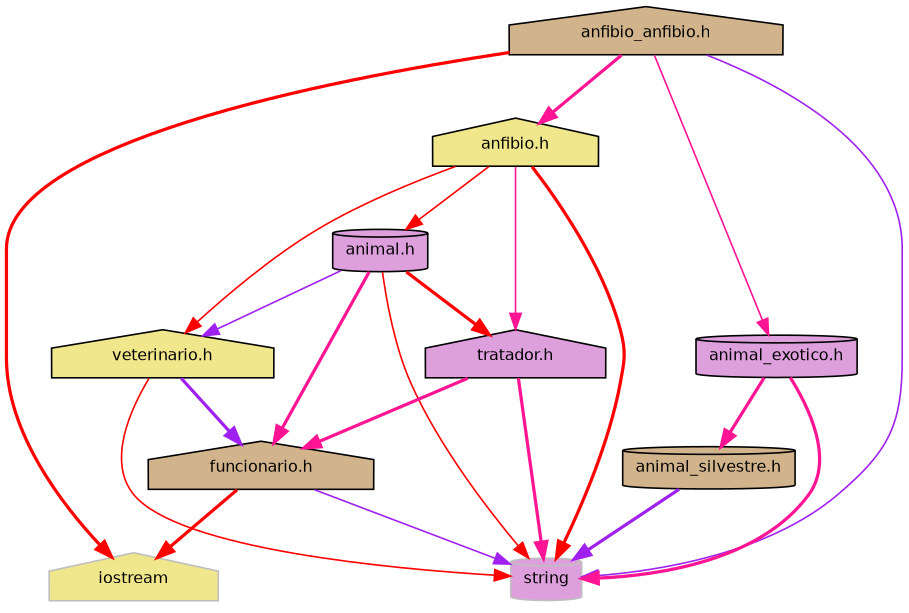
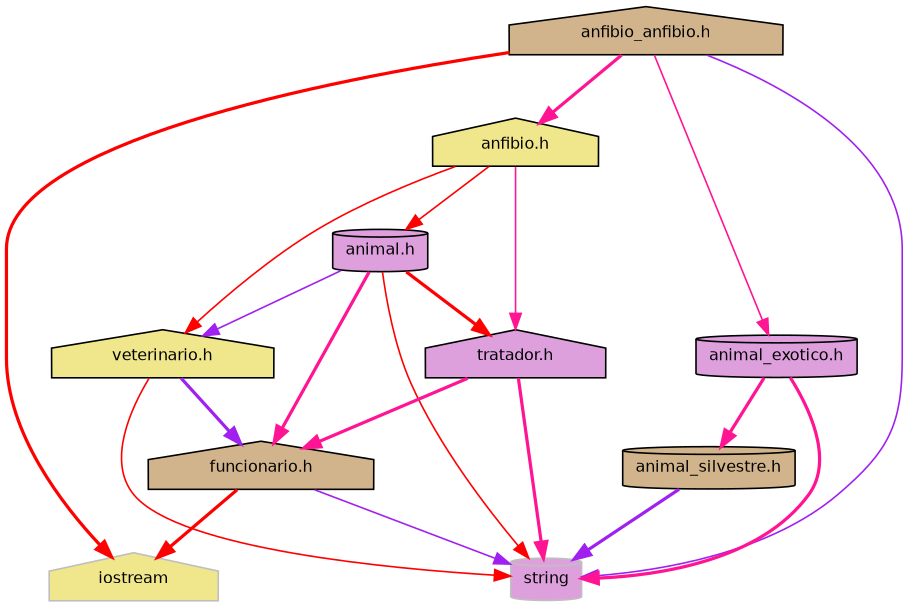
edge "anfibio.h" -> "string": removed
